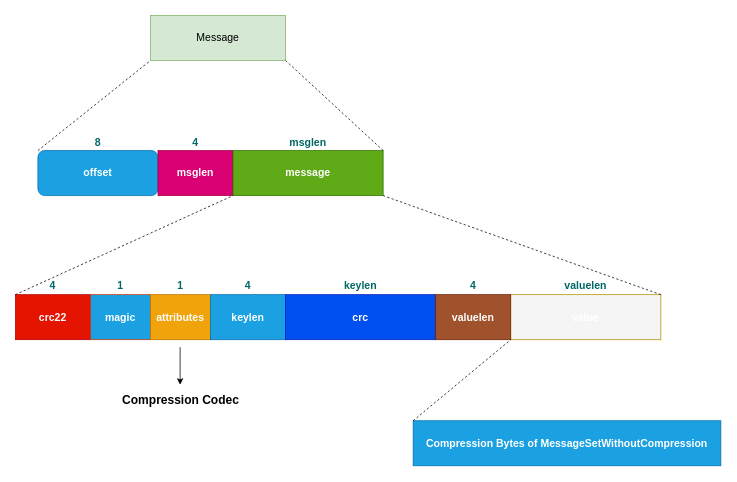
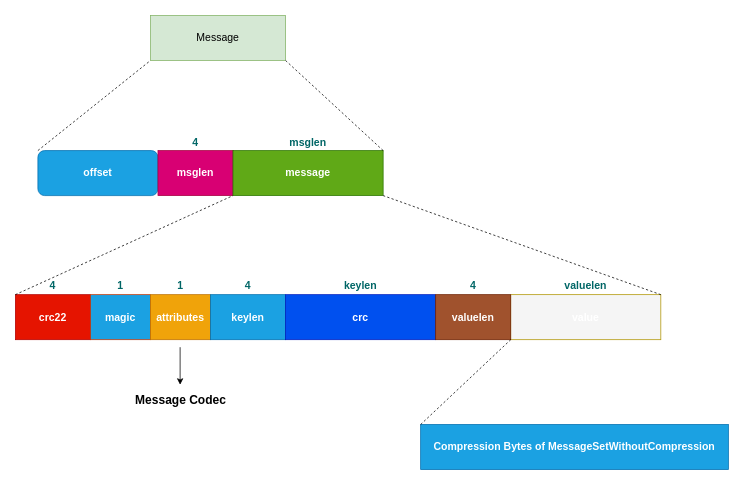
node "8": removed
node "Compression Codec": label "Compression Codec" -> "Message Codec"
node "Compression Bytes of MessageSetWithoutCompression": moved (567, 443) -> (574, 447)
